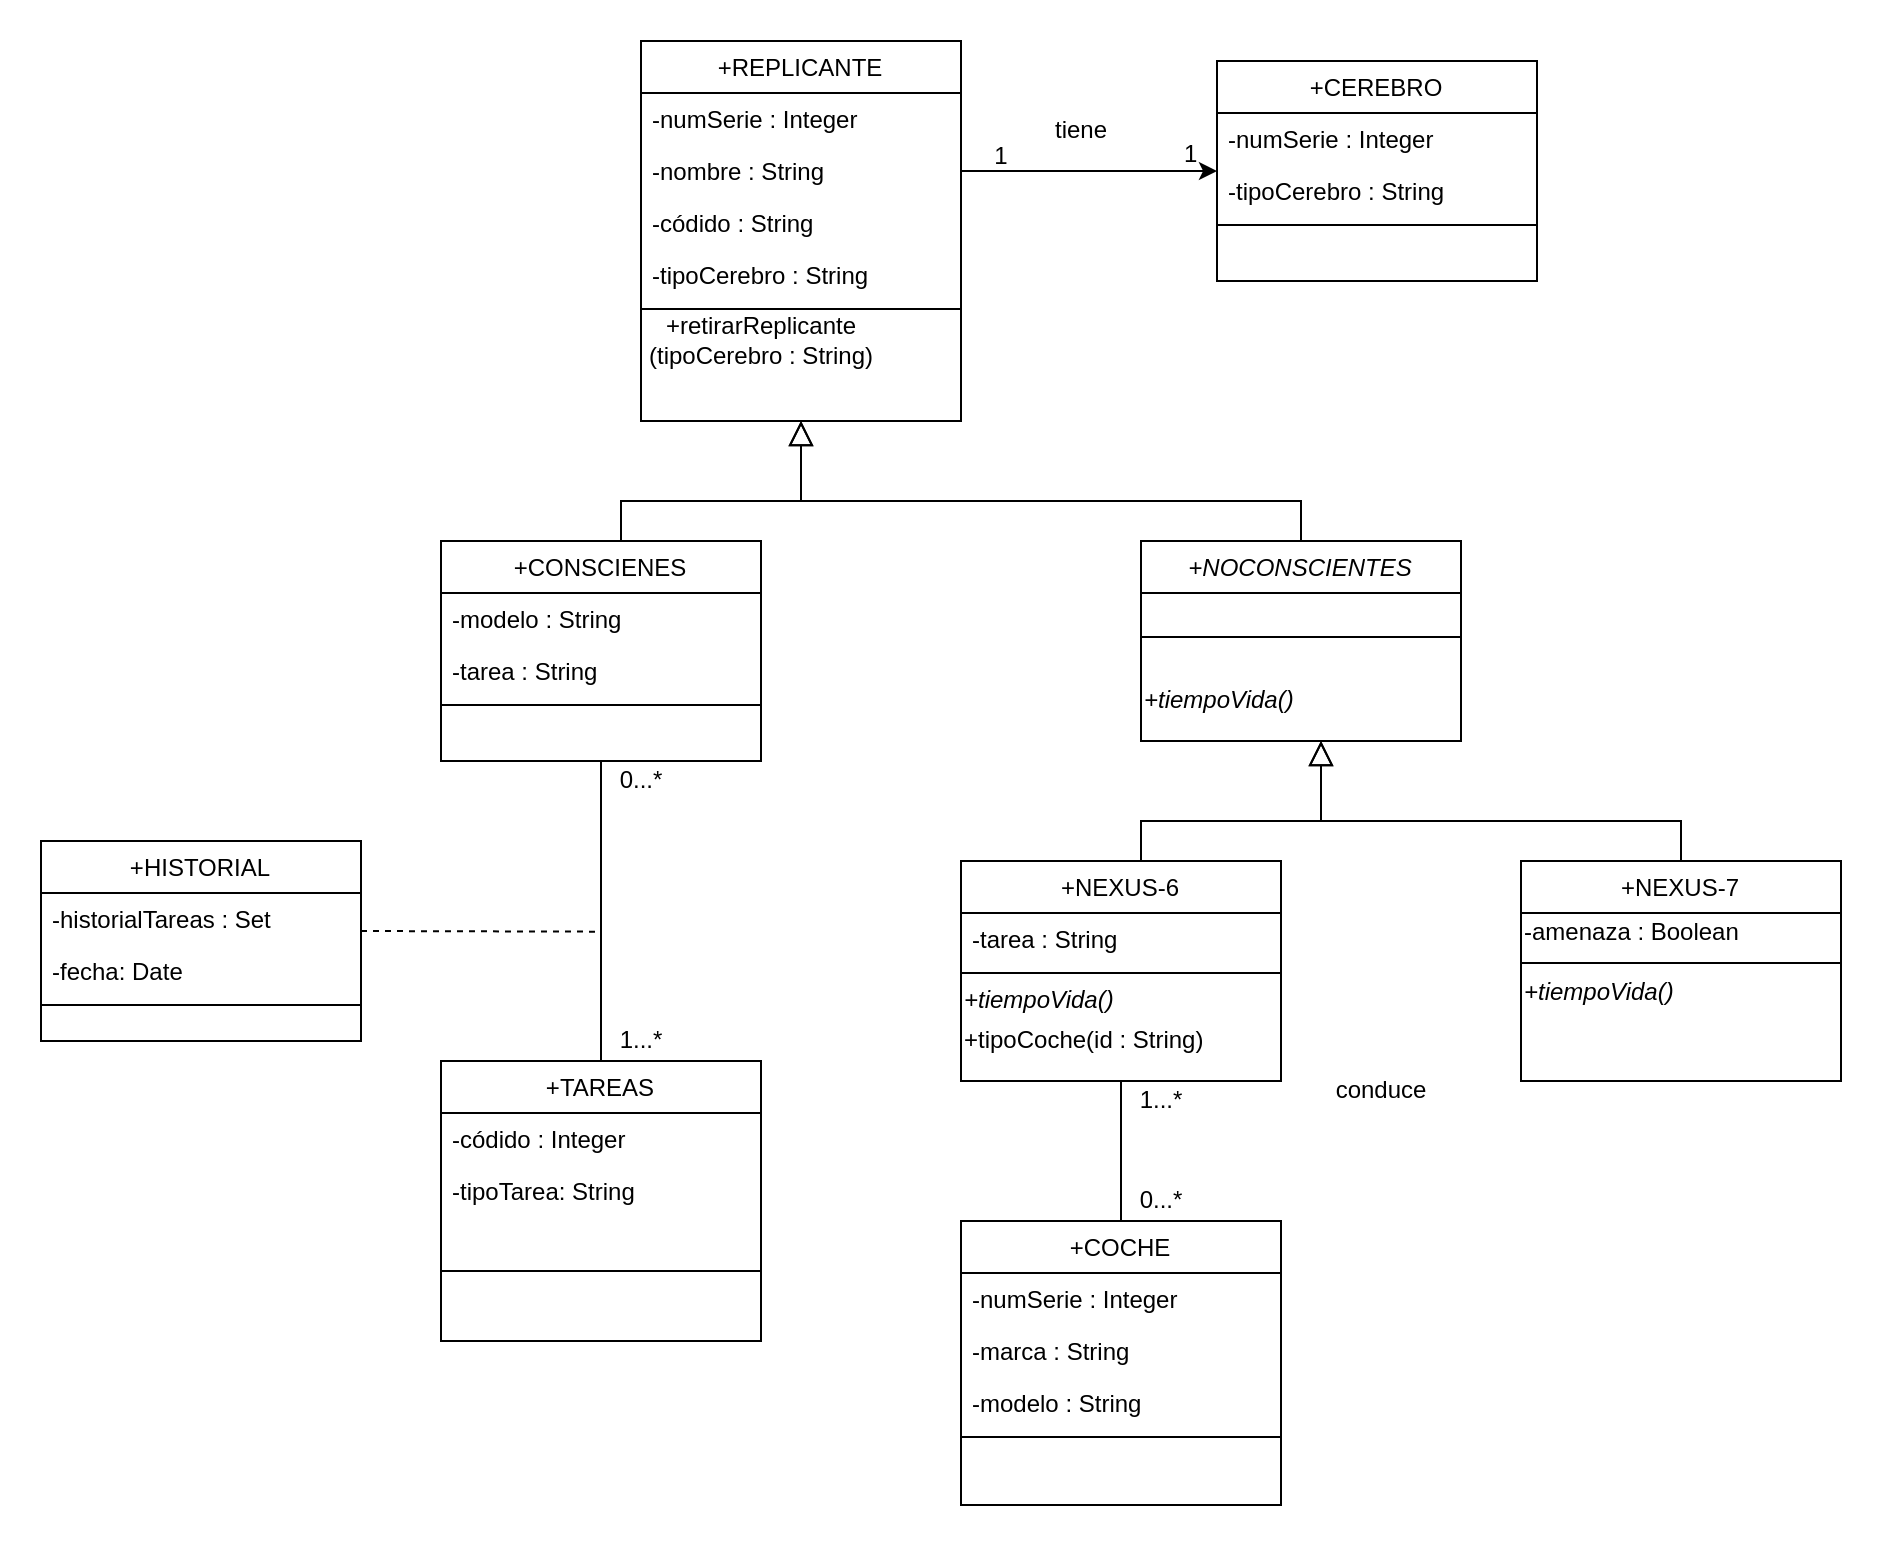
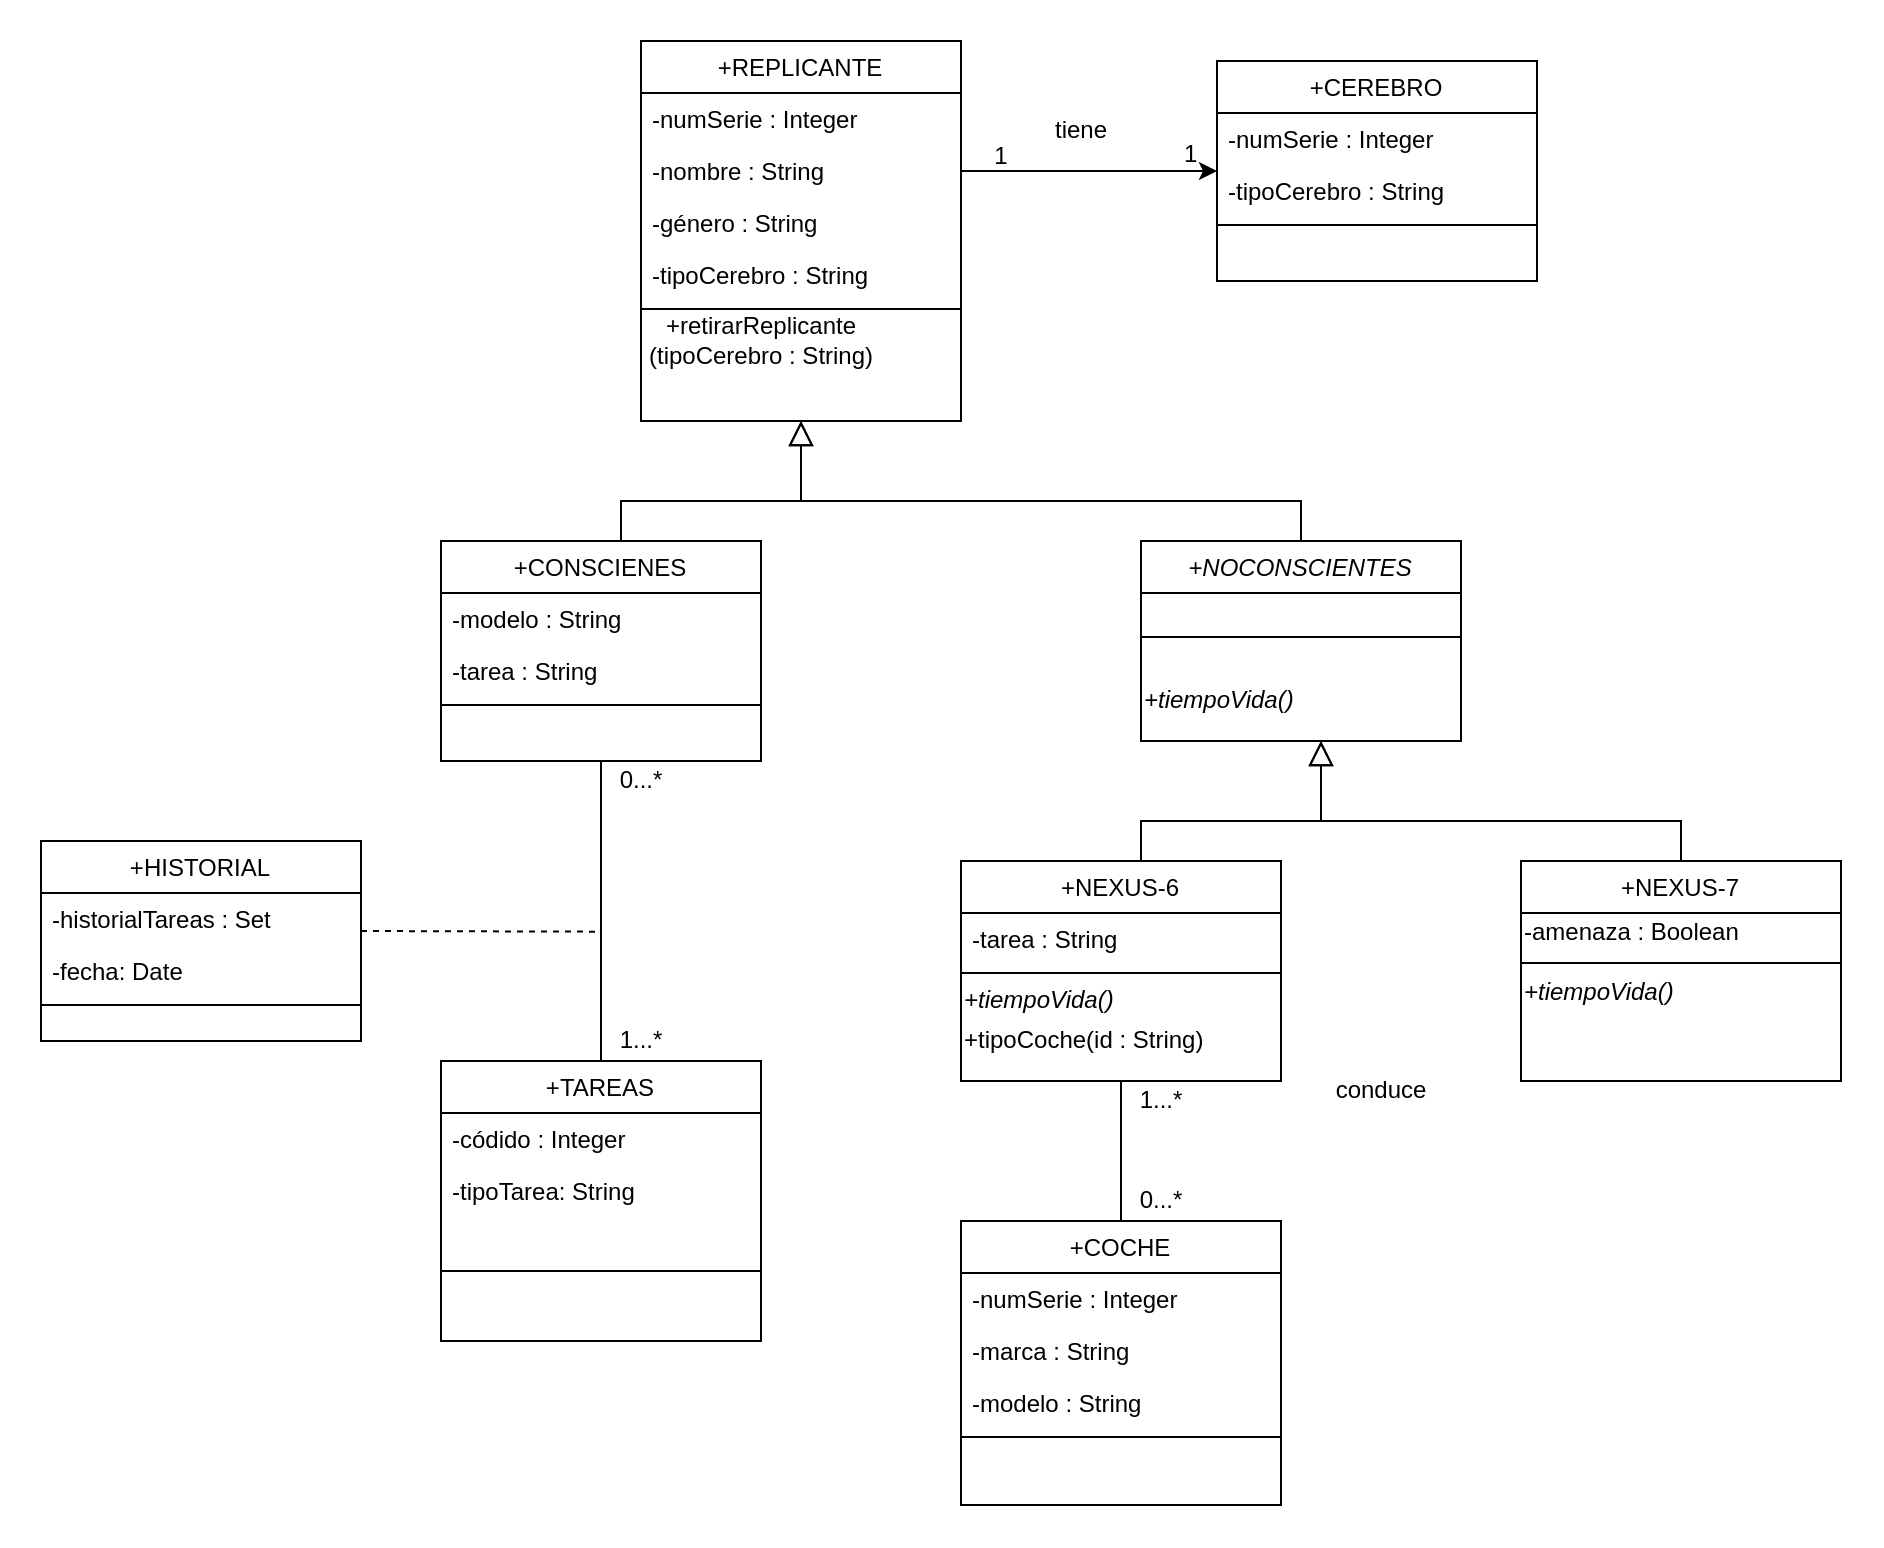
node "-códido : String": label "-códido : String" -> "-género : String"
